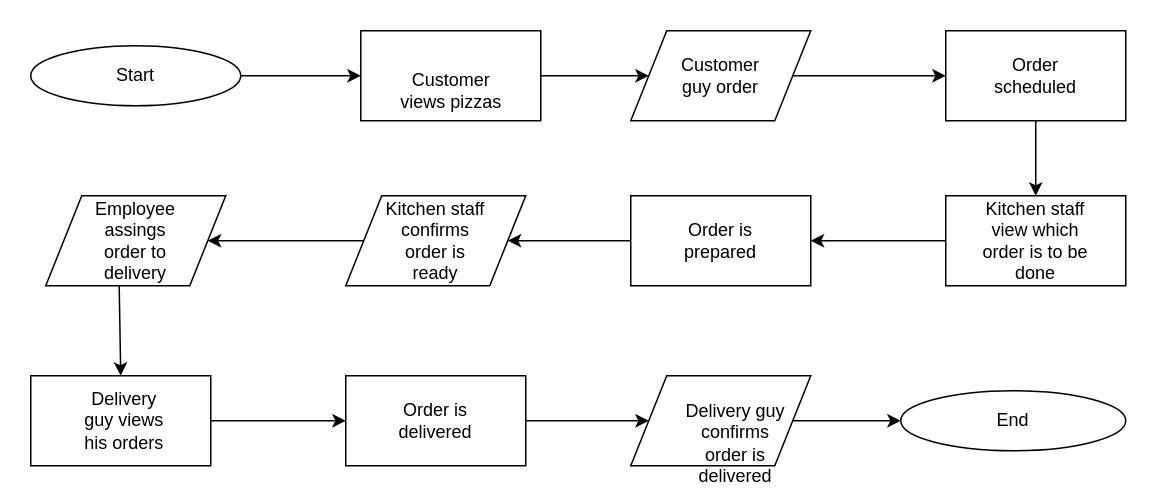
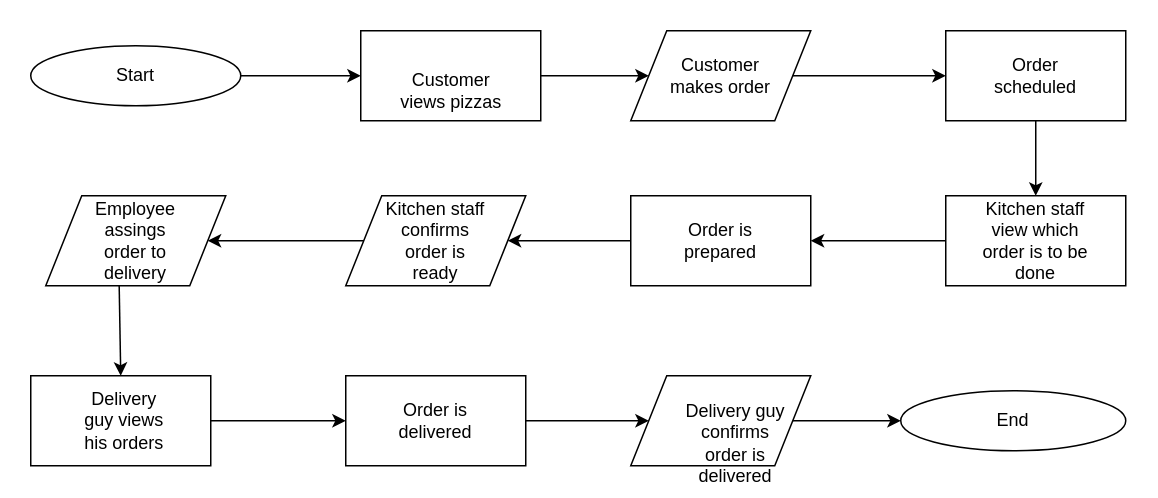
node "Customer guy order": label "Customer guy order" -> "Customer makes order"
